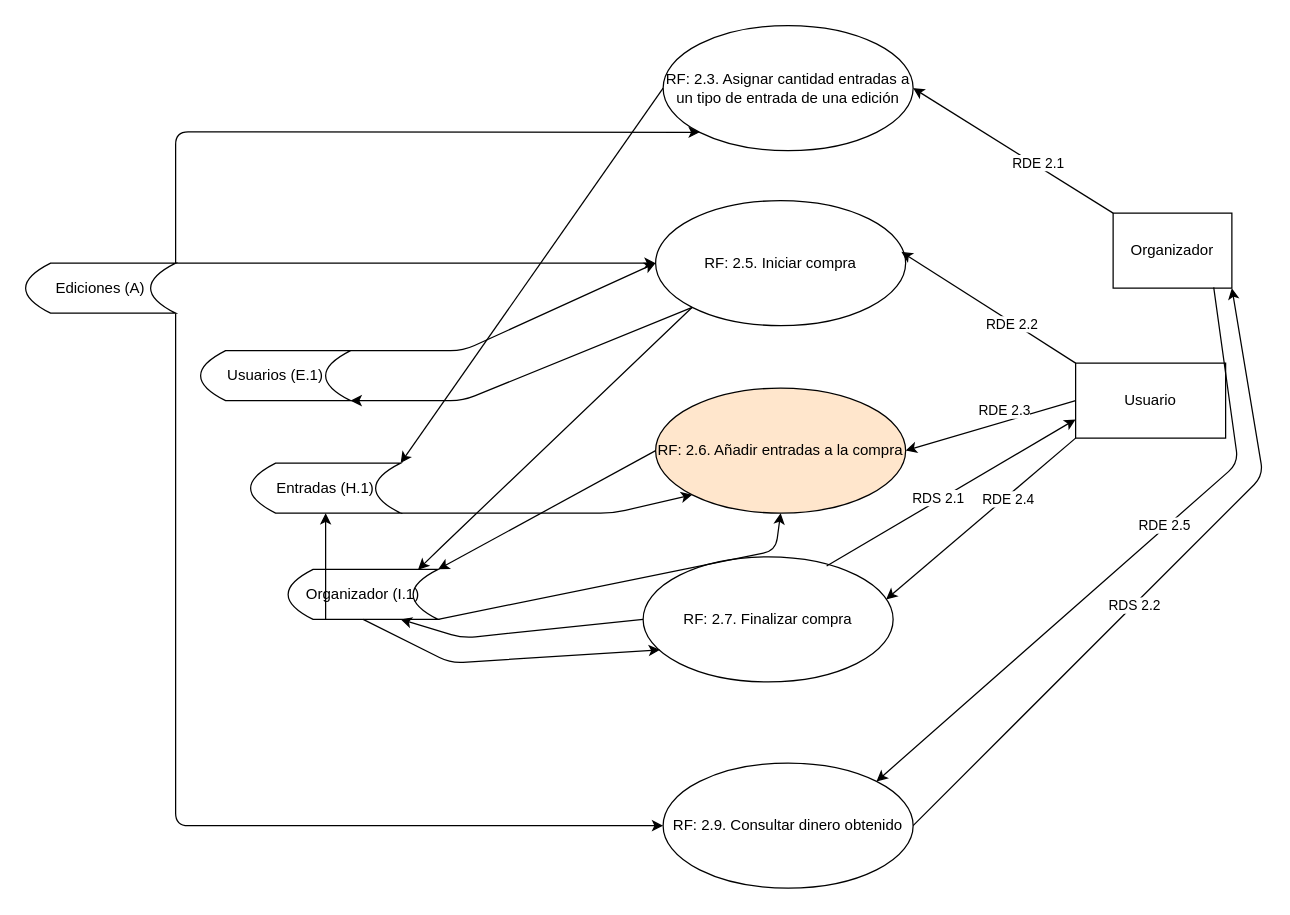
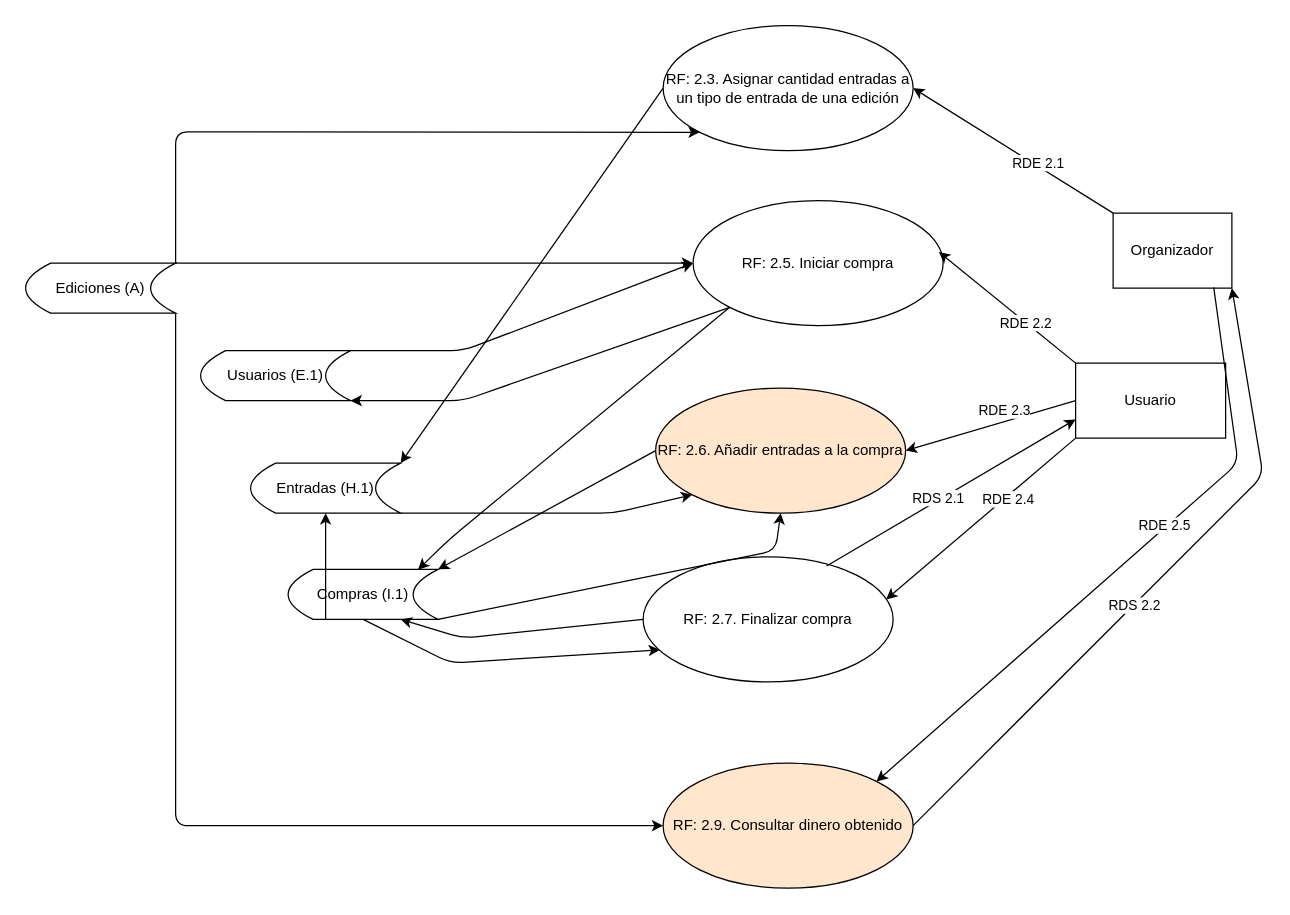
node "RF: 2.5. Iniciar compra": moved (781, 263) -> (818, 263)
node "Organizador (I.1)": label "Organizador (I.1)" -> "Compras (I.1)"
node "RF: 2.9. Consultar dinero obtenido": fillcolor #ffffff -> #ffe6cc
